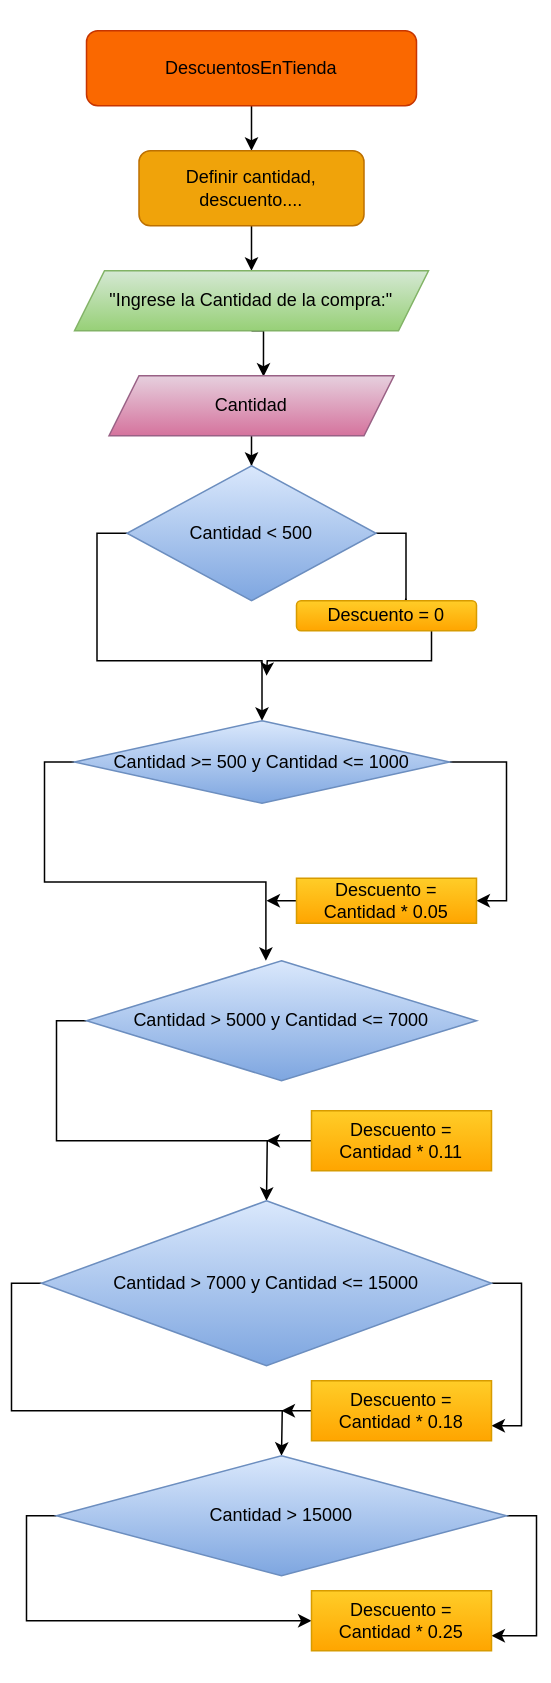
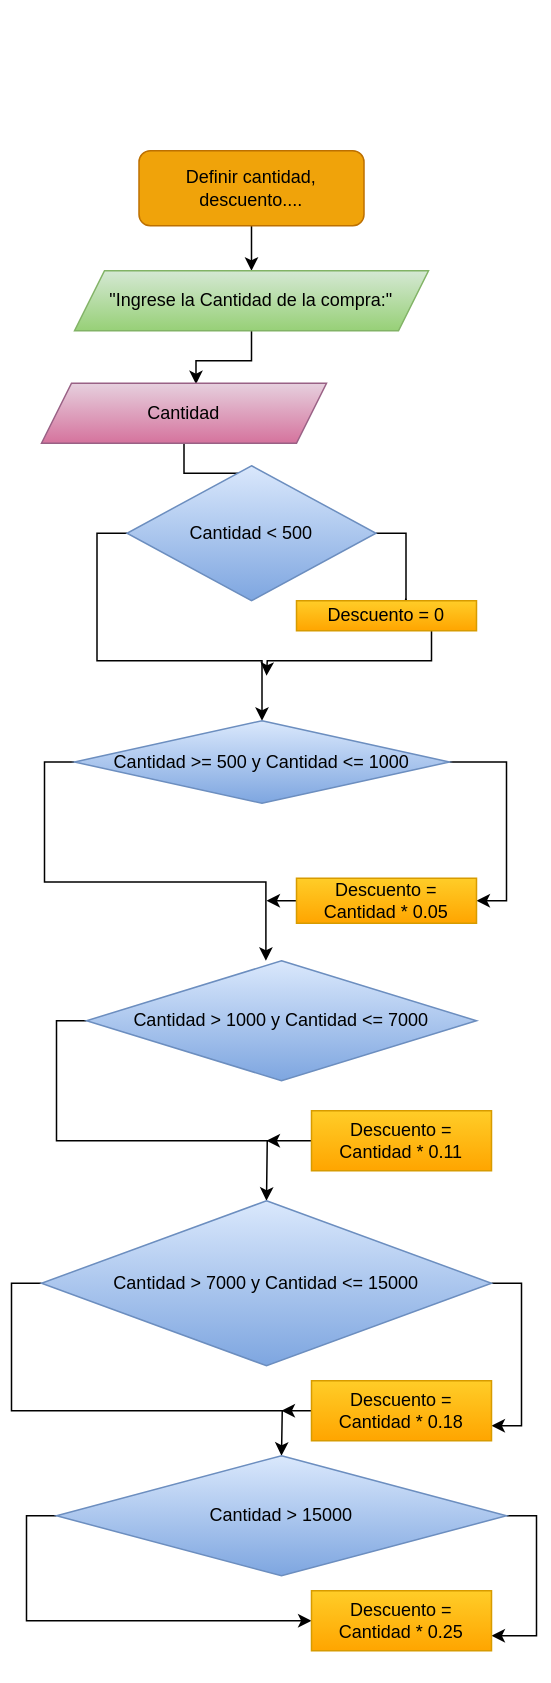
node "DescuentosEnTienda": removed
edge "DescuentosEnTienda" -> "Definir cantidad, descuento....": removed
node "Cantidad": moved (251, 406) -> (184, 413)
node "Descuento = 0": shape rounded rectangle -> rectangle
node "Cantidad > 5000 y Cantidad <= 7000": label "Cantidad > 5000 y Cantidad <= 7000" -> "Cantidad > 1000 y Cantidad <= 7000"
